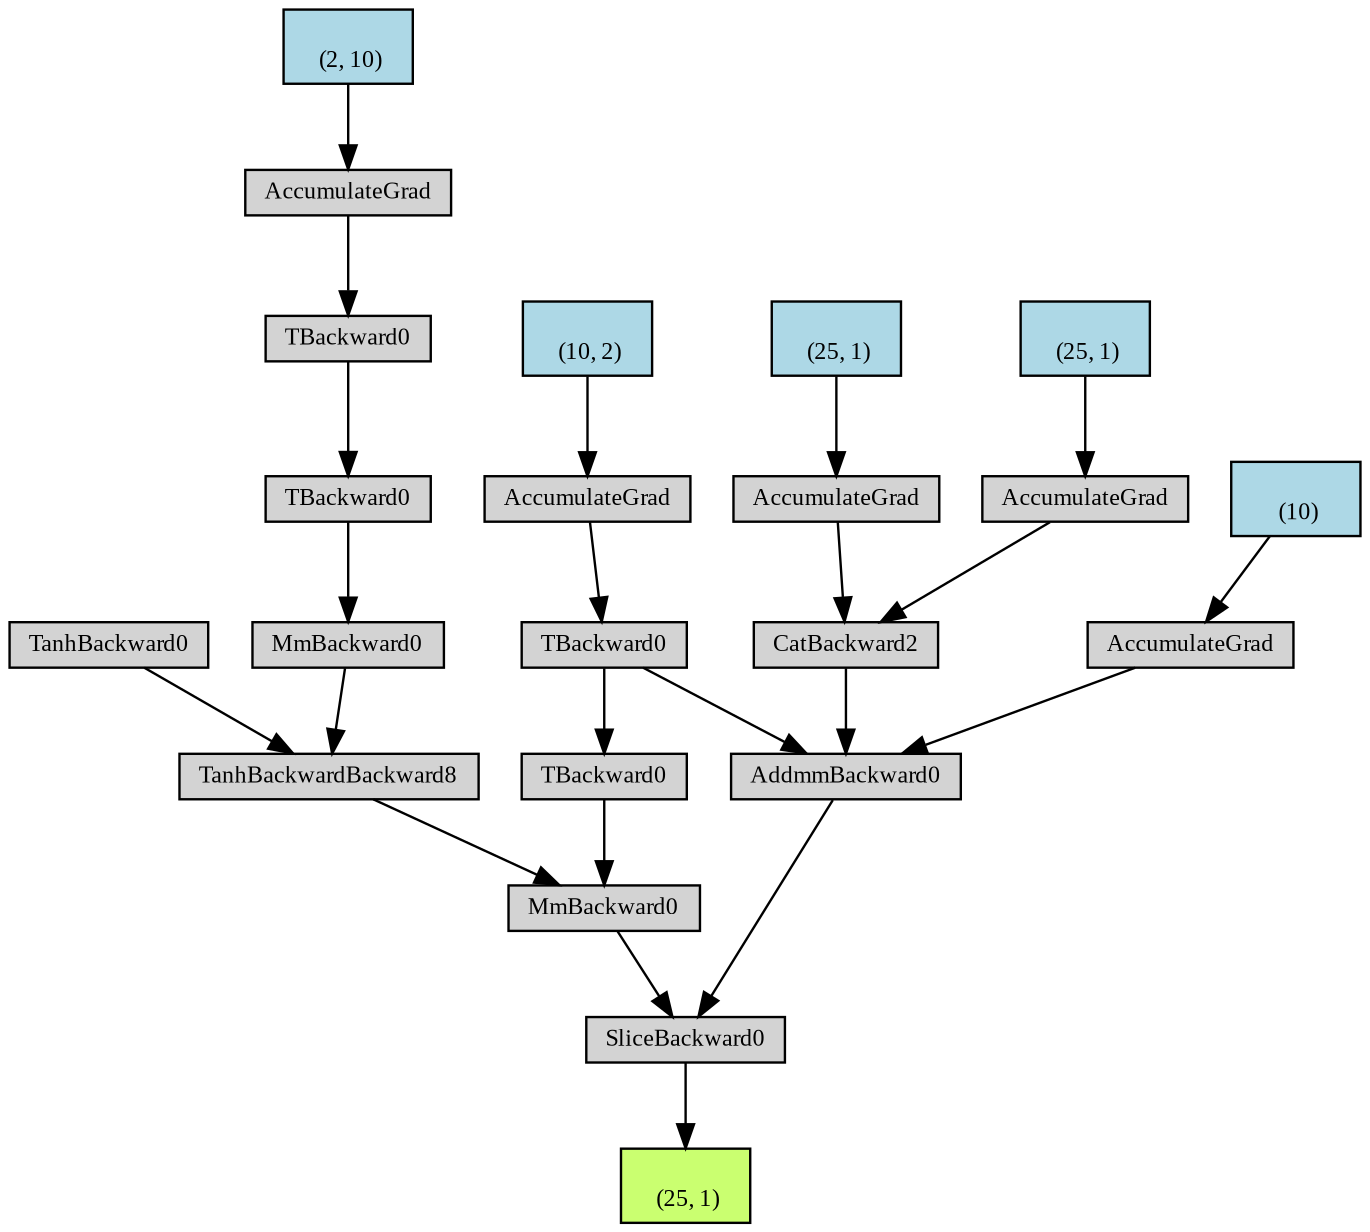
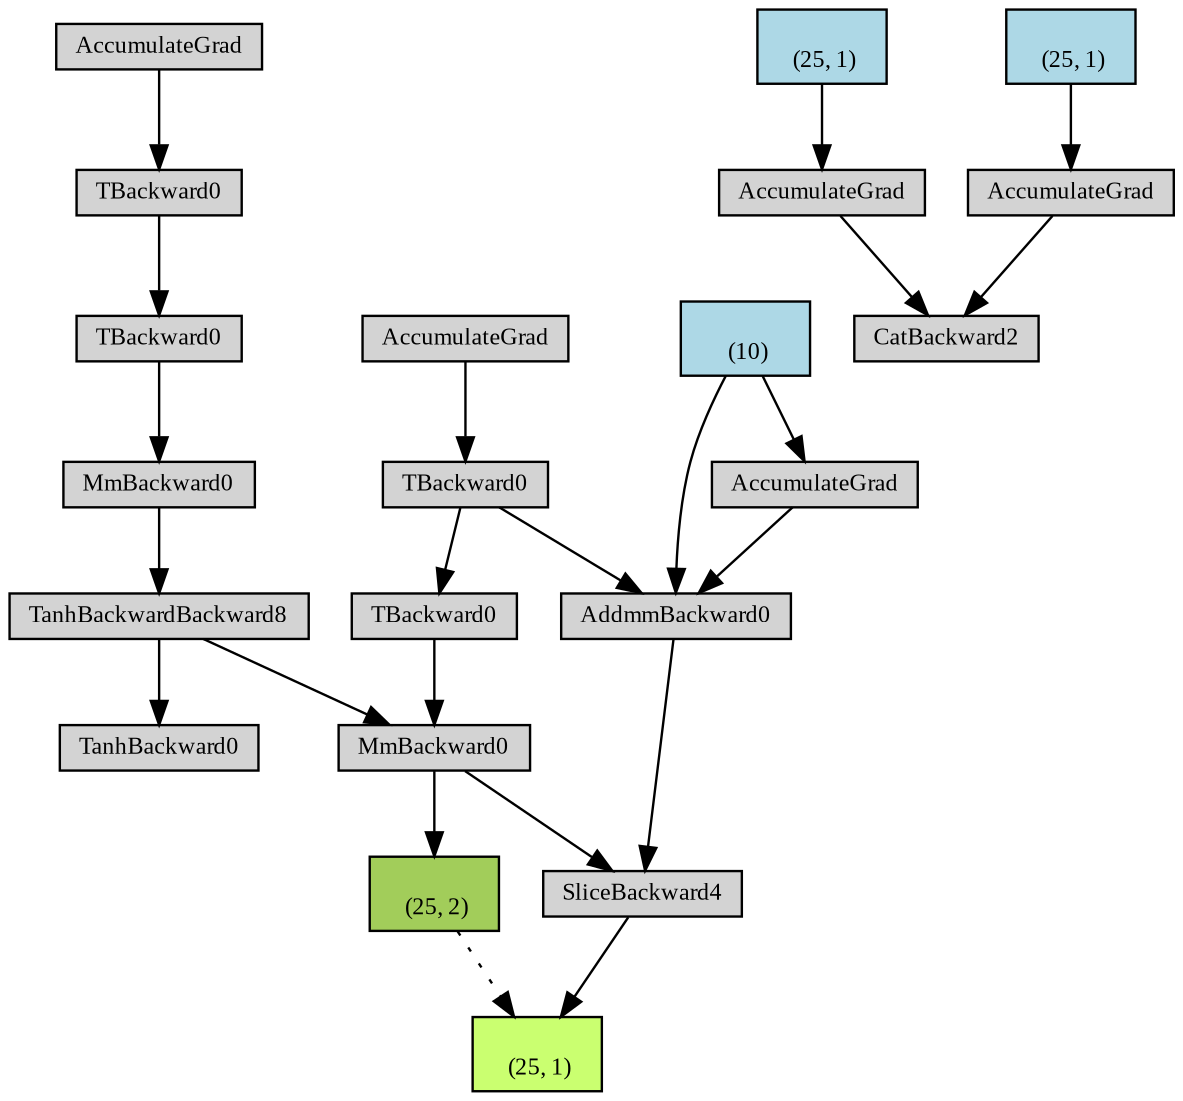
node "(2, 10)": removed
node "(10, 2)": removed
edge "CatBackward2" -> "AddmmBackward0": now "(10)" -> "AddmmBackward0"
edge "TanhBackward0" -> "TanhBackwardBackward8": reversed
node "(25, 2)": added
node "SliceBackward0": label "SliceBackward0" -> "SliceBackward4"
